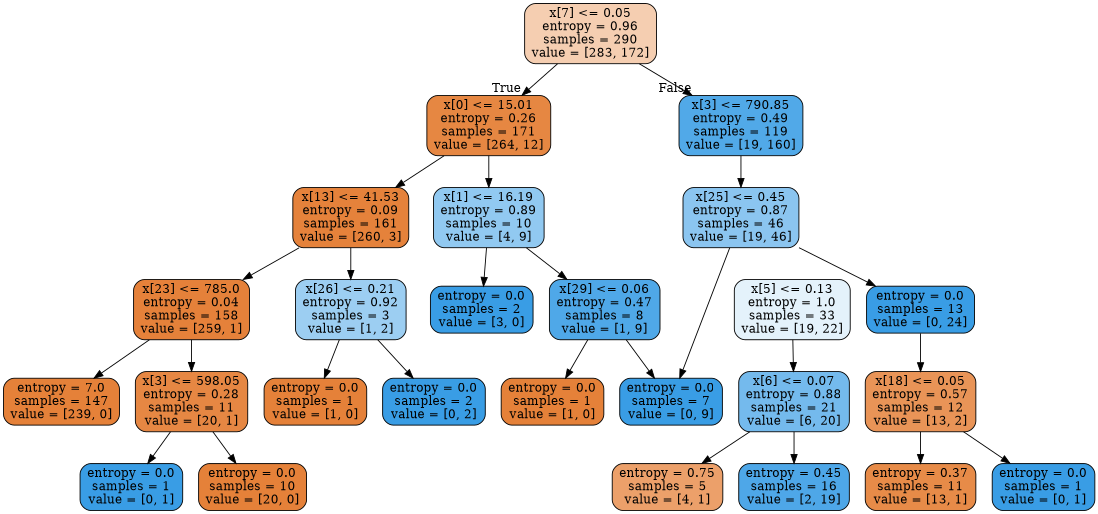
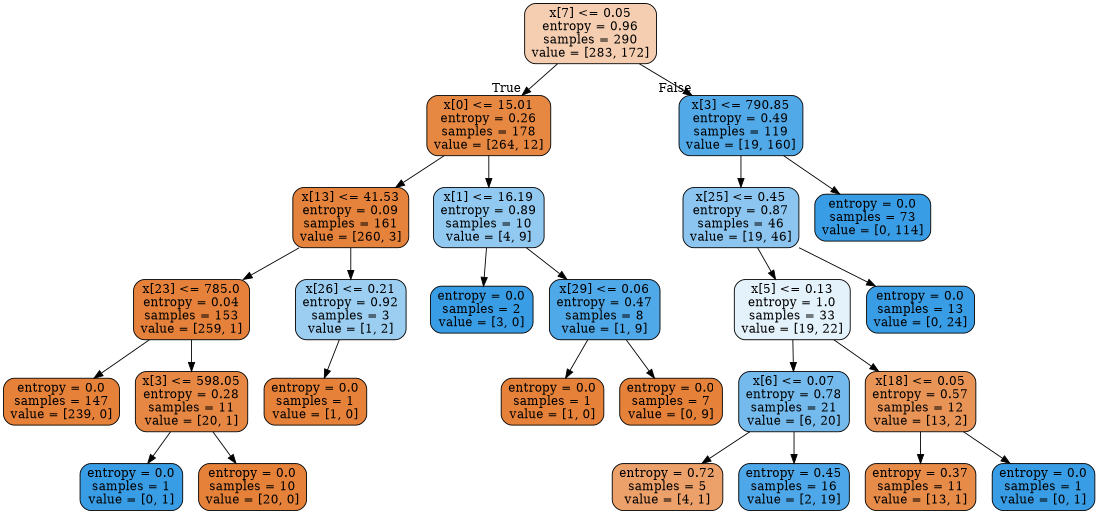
node "x[0] <= 15.01 entropy = 0.26 samples = 171 value = [264, 12]": label "x[0] <= 15.01 entropy = 0.26 samples = 171 value = [264, 12]" -> "x[0] <= 15.01 entropy = 0.26 samples = 178 value = [264, 12]"
node "entropy = 0.0 samples = 73 value = [0, 114]": added
edge "x[25] <= 0.45 entropy = 0.87 samples = 46 value = [19, 46]" -> "entropy = 0.0 samples = 7 value = [0, 9]": now "x[25] <= 0.45 entropy = 0.87 samples = 46 value = [19, 46]" -> "x[5] <= 0.13 entropy = 1.0 samples = 33 value = [19, 22]"
node "x[23] <= 785.0 entropy = 0.04 samples = 158 value = [259, 1]": label "x[23] <= 785.0 entropy = 0.04 samples = 158 value = [259, 1]" -> "x[23] <= 785.0 entropy = 0.04 samples = 153 value = [259, 1]"
edge "entropy = 0.0 samples = 13 value = [0, 24]" -> "x[18] <= 0.05 entropy = 0.57 samples = 12 value = [13, 2]": now "x[5] <= 0.13 entropy = 1.0 samples = 33 value = [19, 22]" -> "x[18] <= 0.05 entropy = 0.57 samples = 12 value = [13, 2]"
node "entropy = 7.0 samples = 147 value = [239, 0]": label "entropy = 7.0 samples = 147 value = [239, 0]" -> "entropy = 0.0 samples = 147 value = [239, 0]"
node "entropy = 0.0 samples = 2 value = [0, 2]": removed
node "entropy = 0.0 samples = 7 value = [0, 9]": fillcolor #399de5 -> #e58139
node "x[6] <= 0.07 entropy = 0.88 samples = 21 value = [6, 20]": label "x[6] <= 0.07 entropy = 0.88 samples = 21 value = [6, 20]" -> "x[6] <= 0.07 entropy = 0.78 samples = 21 value = [6, 20]"
node "entropy = 0.75 samples = 5 value = [4, 1]": label "entropy = 0.75 samples = 5 value = [4, 1]" -> "entropy = 0.72 samples = 5 value = [4, 1]"
